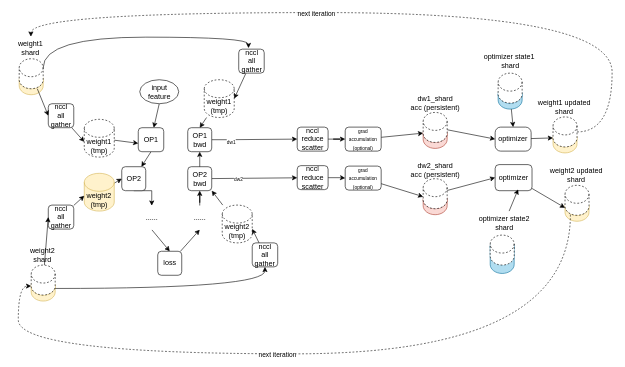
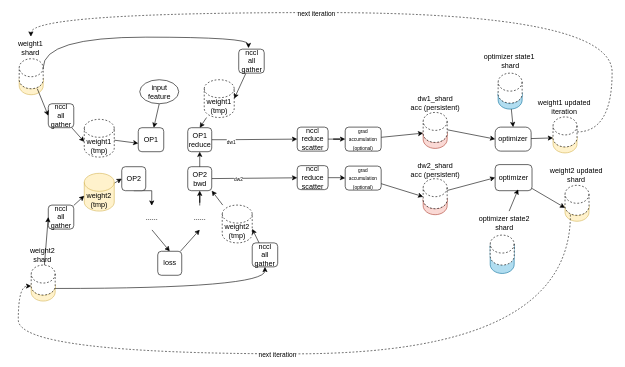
node "weight1 updated shard": label "weight1 updated shard" -> "weight1 updated iteration"
node "OP1 bwd": label "OP1 bwd" -> "OP1 reduce"
edge "OP1" -> "OP2": removed
